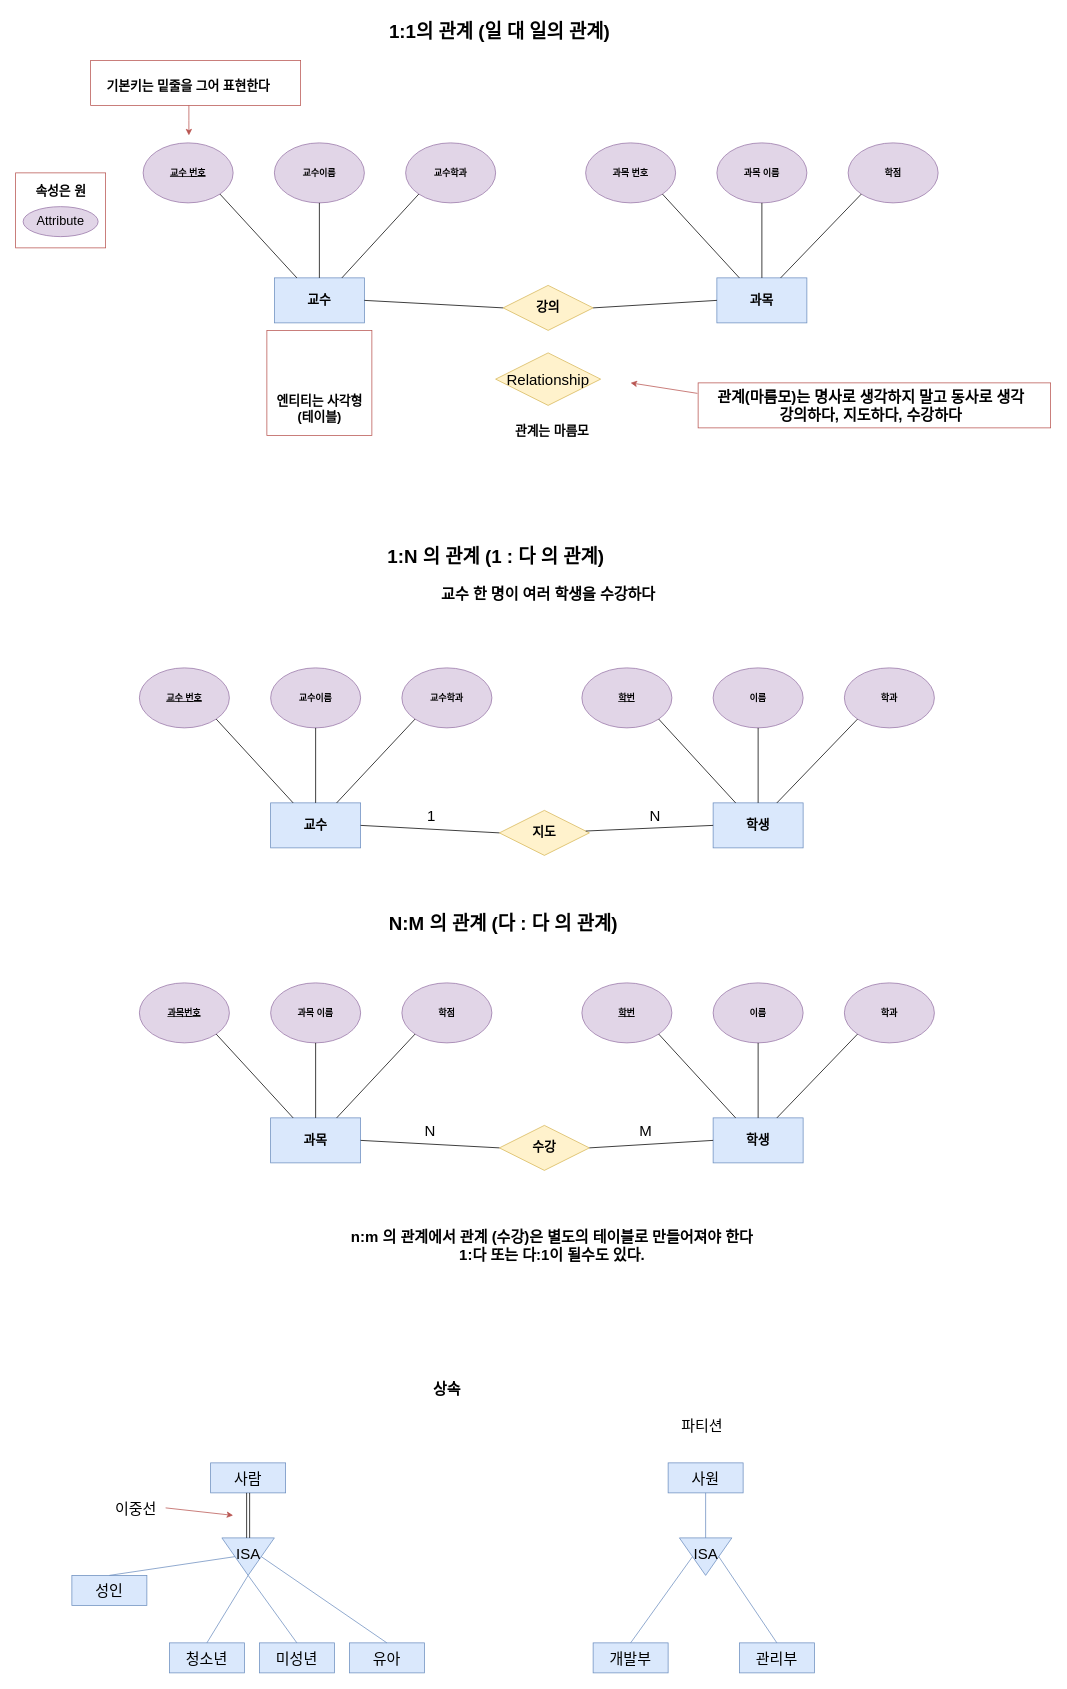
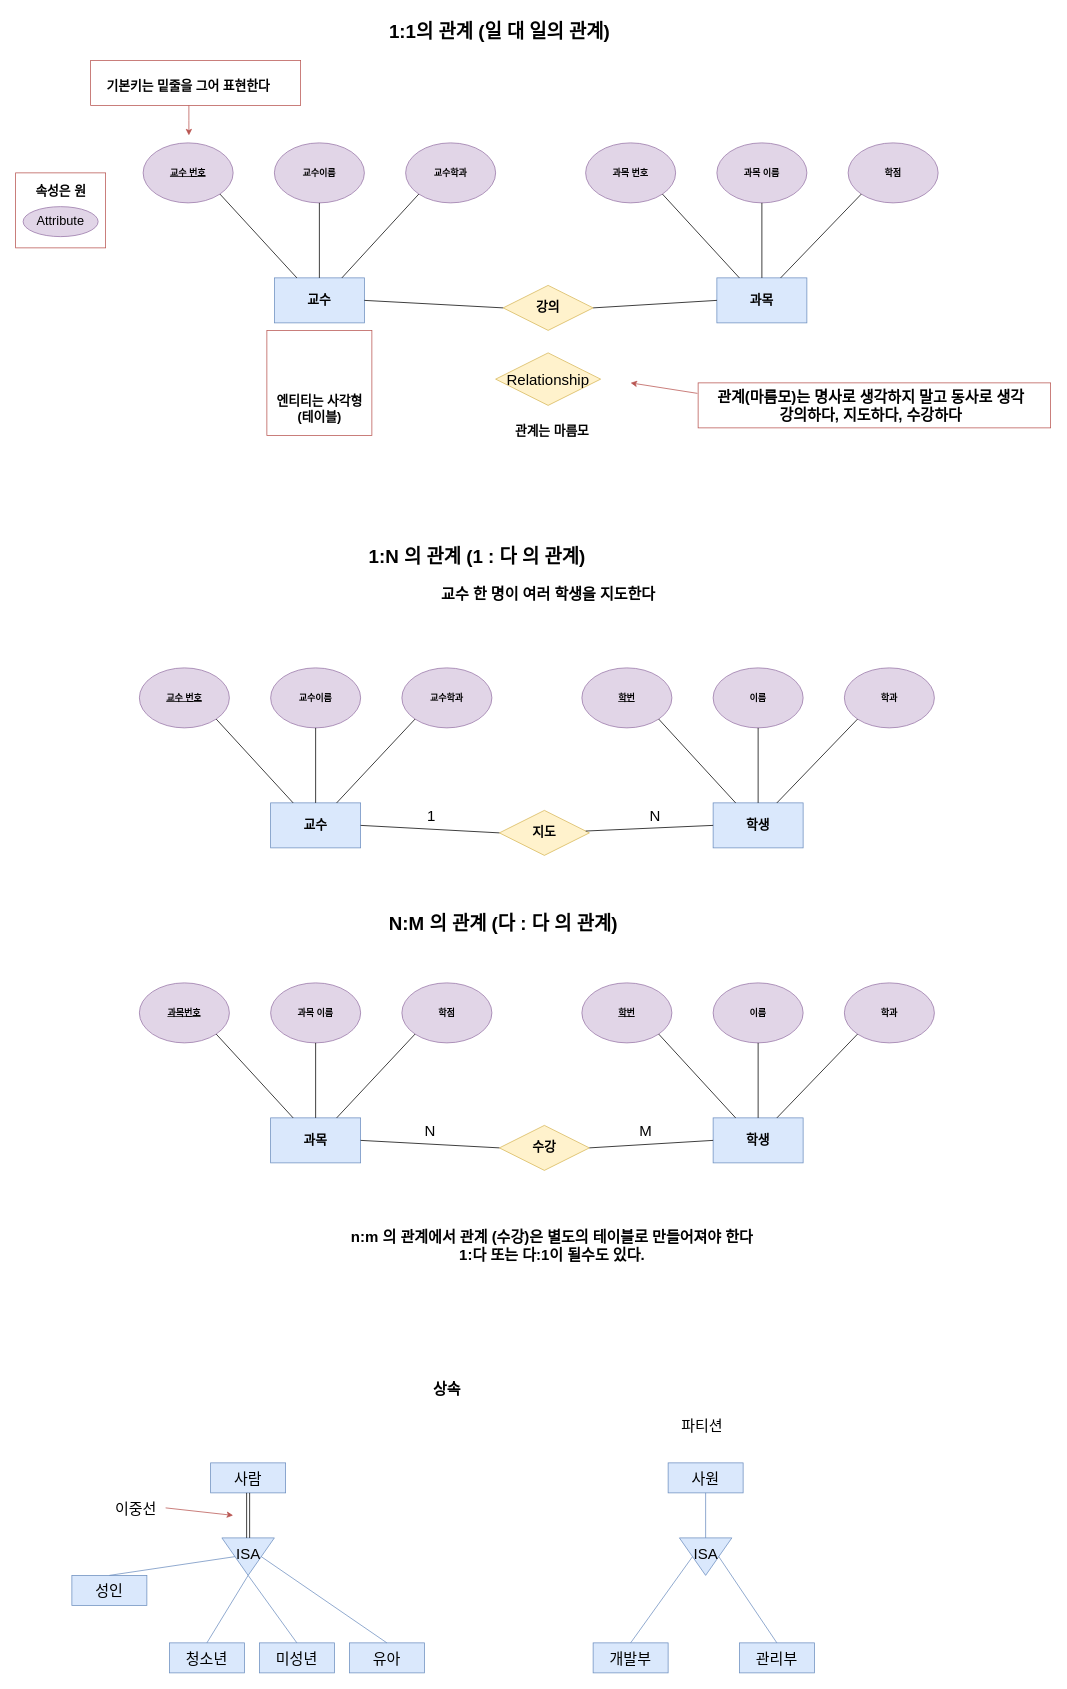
node "1:N 의 관계 (1 : 다 의 관계)": moved (495, 555) -> (477, 555)
node "교수 한 명이 여러 학생을 수강하다": label "교수 한 명이 여러 학생을 수강하다" -> "교수 한 명이 여러 학생을 지도한다"
